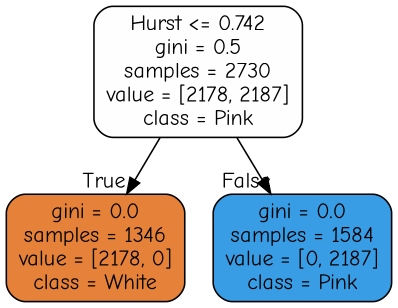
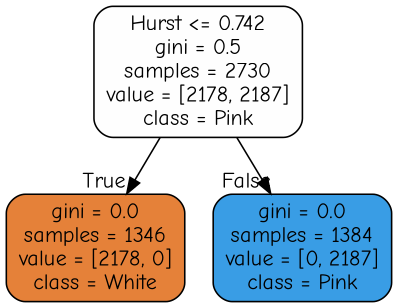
node "gini = 0.0 samples = 1584 value = [0, 2187] class = Pink": label "gini = 0.0 samples = 1584 value = [0, 2187] class = Pink" -> "gini = 0.0 samples = 1384 value = [0, 2187] class = Pink"
